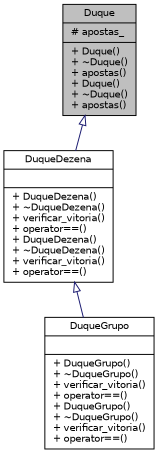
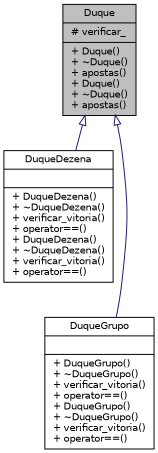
node "Duque": text "# apostas_" -> "# verificar_"
edge "DuqueGrupo" -> "DuqueDezena": now "DuqueGrupo" -> "Duque"
